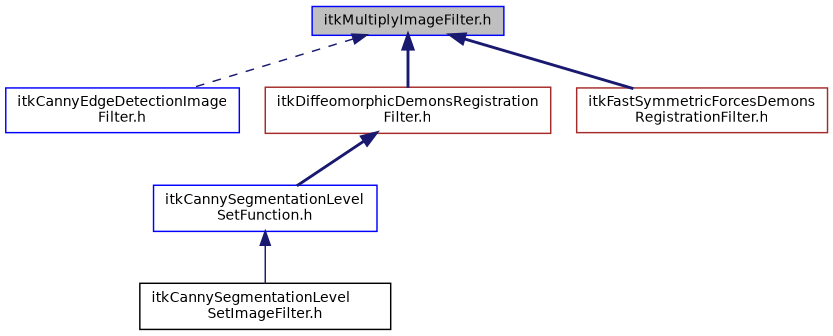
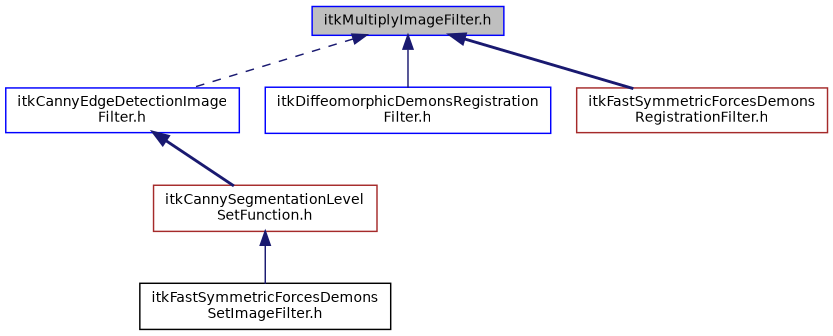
edge "itkDiffeomorphicDemonsRegistration Filter.h" -> "itkMultiplyImageFilter.h": style bold -> solid
node "itkDiffeomorphicDemonsRegistration Filter.h": color brown -> blue
edge "itkCannySegmentationLevel SetFunction.h" -> "itkDiffeomorphicDemonsRegistration Filter.h": now "itkCannySegmentationLevel SetFunction.h" -> "itkCannyEdgeDetectionImage Filter.h"
node "itkCannySegmentationLevel SetFunction.h": color blue -> brown
node "itkCannySegmentationLevel SetImageFilter.h": label "itkCannySegmentationLevel SetImageFilter.h" -> "itkFastSymmetricForcesDemons SetImageFilter.h"
